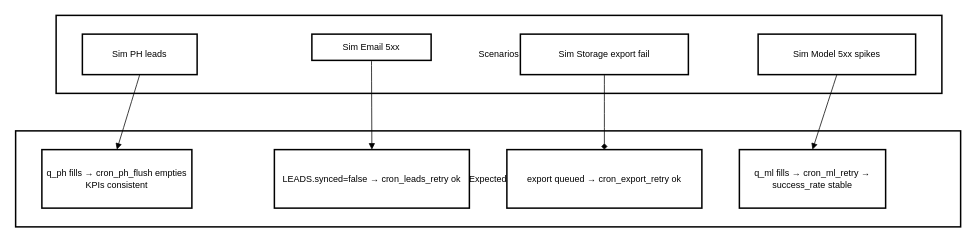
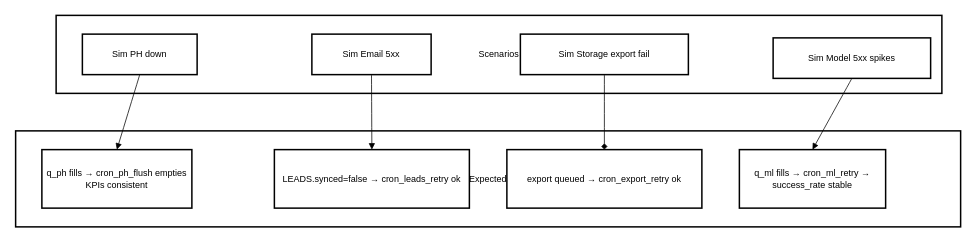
node "Sim Email 5xx": size 119x26 -> 119x41
node "Sim PH leads": label "Sim PH leads" -> "Sim PH down"
node "Sim Model 5xx spikes": moved (837, 54) -> (852, 58)
